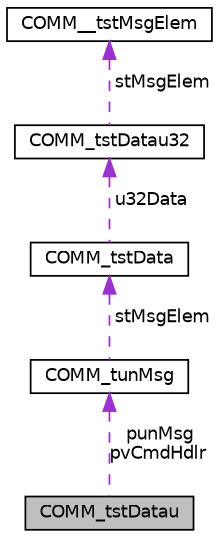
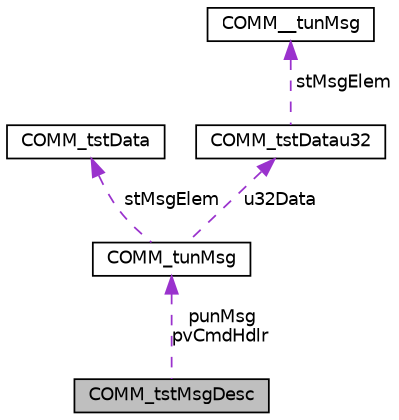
node "COMM__tstMsgElem": label "COMM__tstMsgElem" -> "COMM__tunMsg"
edge "COMM_tstData" -> "COMM_tstDatau32": now "COMM_tunMsg" -> "COMM_tstDatau32"
node "COMM_tstDatau": label "COMM_tstDatau" -> "COMM_tstMsgDesc"
